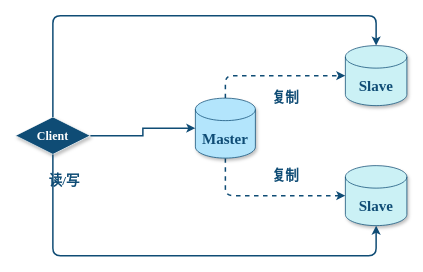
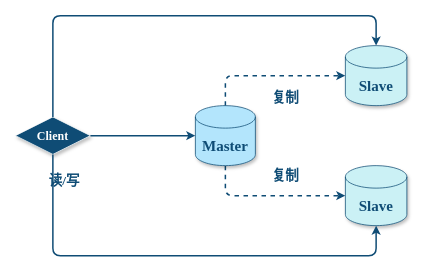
node "Master": moved (225, 128) -> (225, 135)
